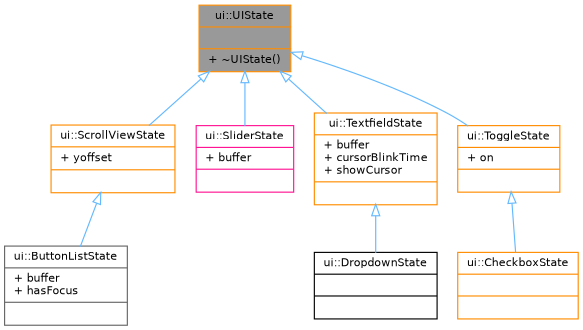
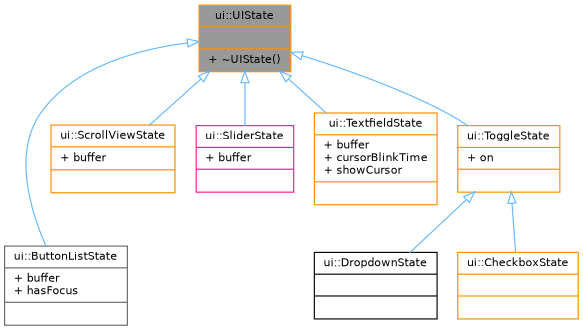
node "ui::ScrollViewState": text "+ yoffset" -> "+ buffer"
edge "ui::ButtonListState" -> "ui::ScrollViewState": now "ui::ButtonListState" -> "ui::UIState"
edge "ui::DropdownState" -> "ui::TextfieldState": now "ui::DropdownState" -> "ui::ToggleState"
